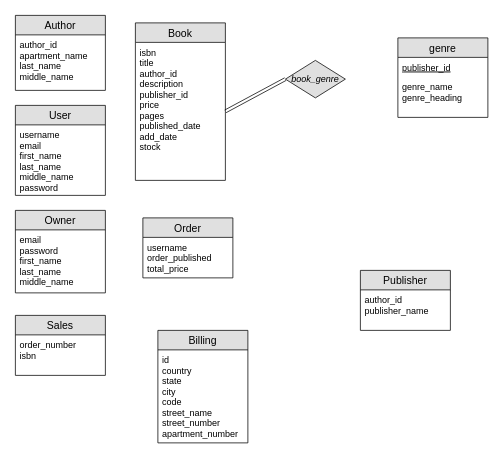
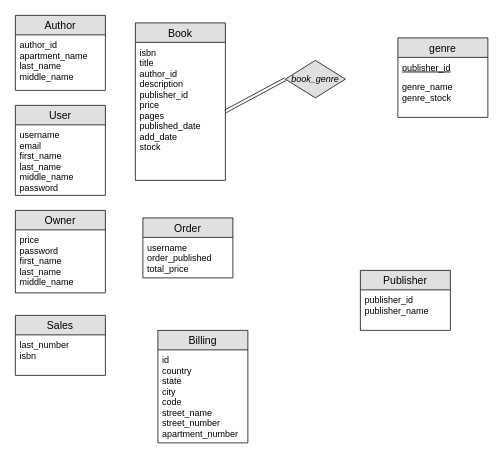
node "genre_name genre_heading": label "genre_name genre_heading" -> "genre_name genre_stock"
node "email password first_name last_name middle_name": label "email password first_name last_name middle_name" -> "price password first_name last_name middle_name"
node "author_id publisher_name": label "author_id publisher_name" -> "publisher_id publisher_name"
node "order_number isbn": label "order_number isbn" -> "last_number isbn"
